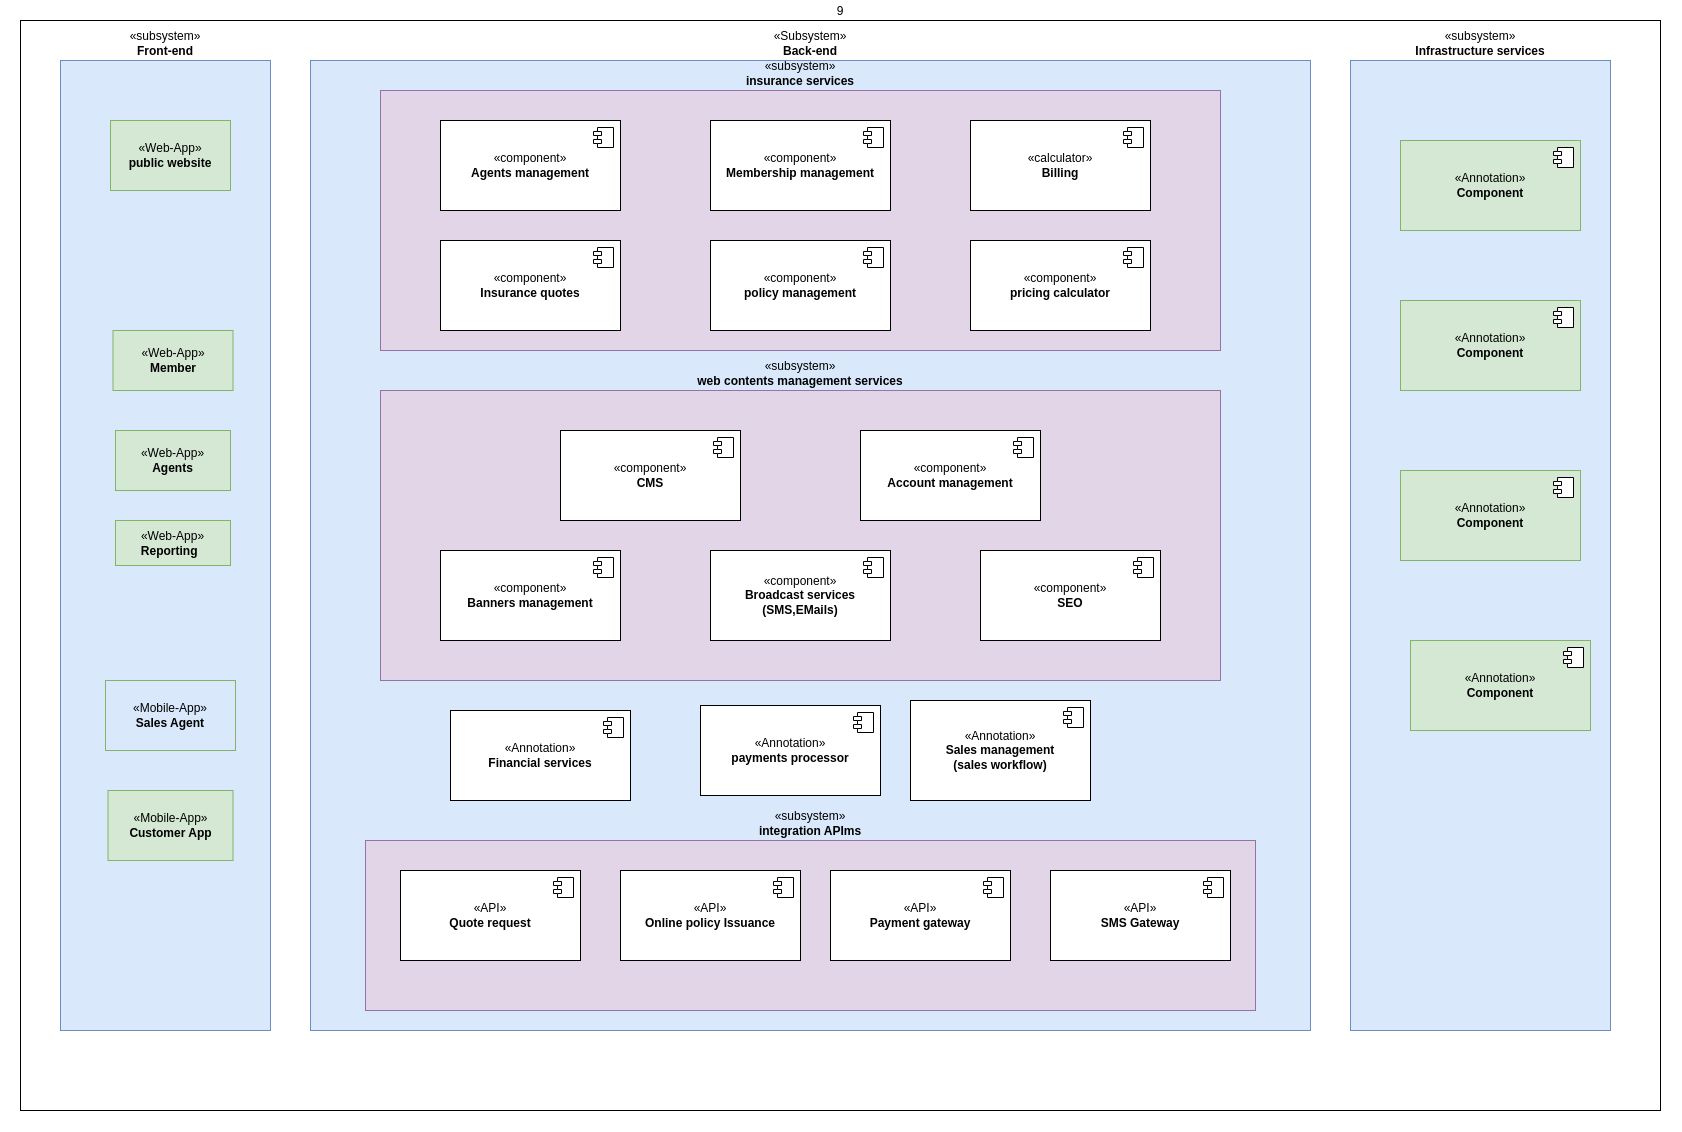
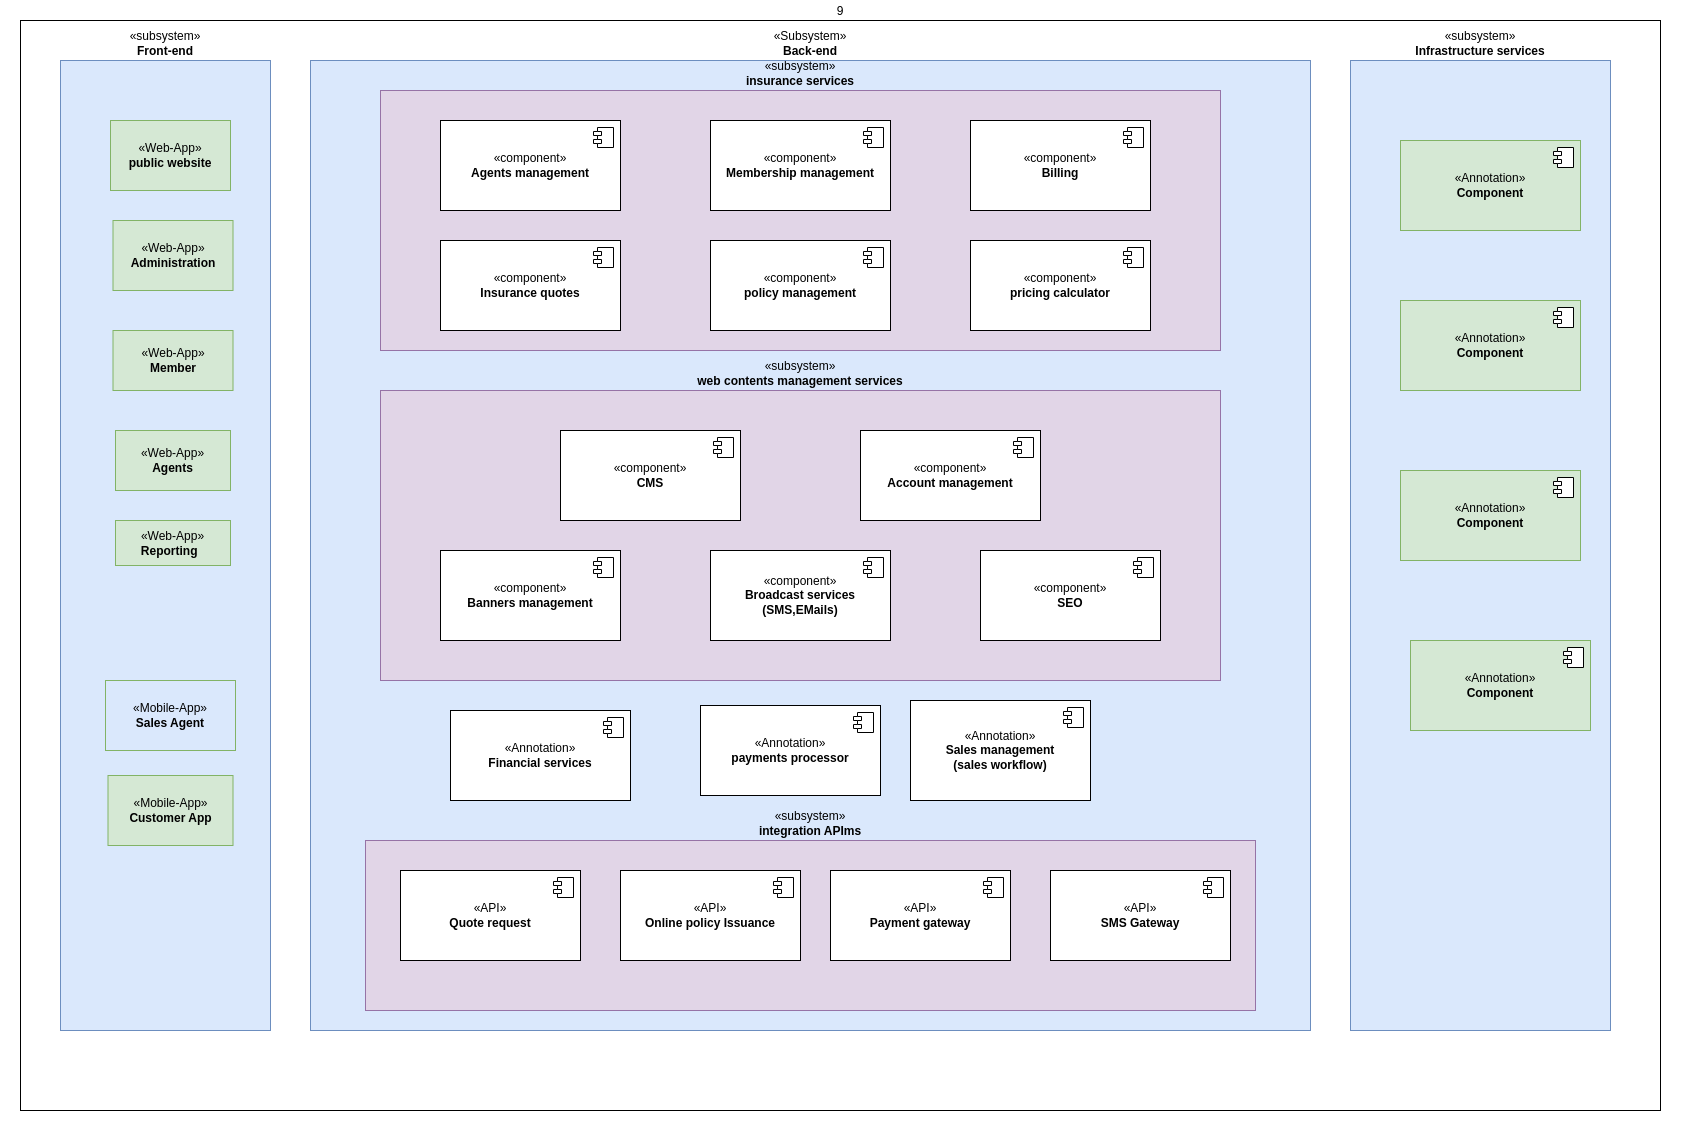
node "«calculator» Billing": label "«calculator» Billing" -> "«component» Billing"
node "«Web-App»Administration": added
node "«Mobile-App»Customer App": moved (171, 826) -> (171, 811)
